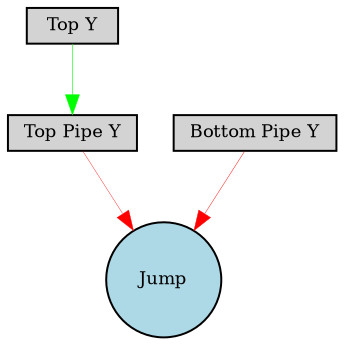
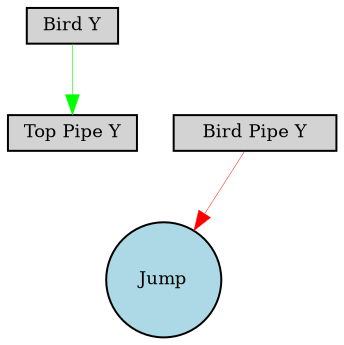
node "Top Y": label "Top Y" -> "Bird Y"
node "Bottom Pipe Y": label "Bottom Pipe Y" -> "Bird Pipe Y"
edge "Top Pipe Y" -> "Jump": removed
